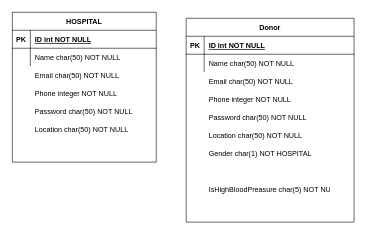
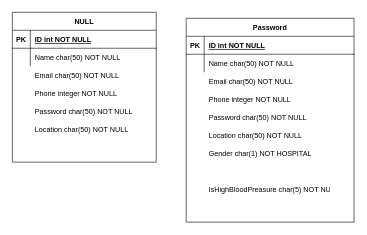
node "HOSPITAL": label "HOSPITAL" -> "NULL"
node "Donor": label "Donor" -> "Password"
